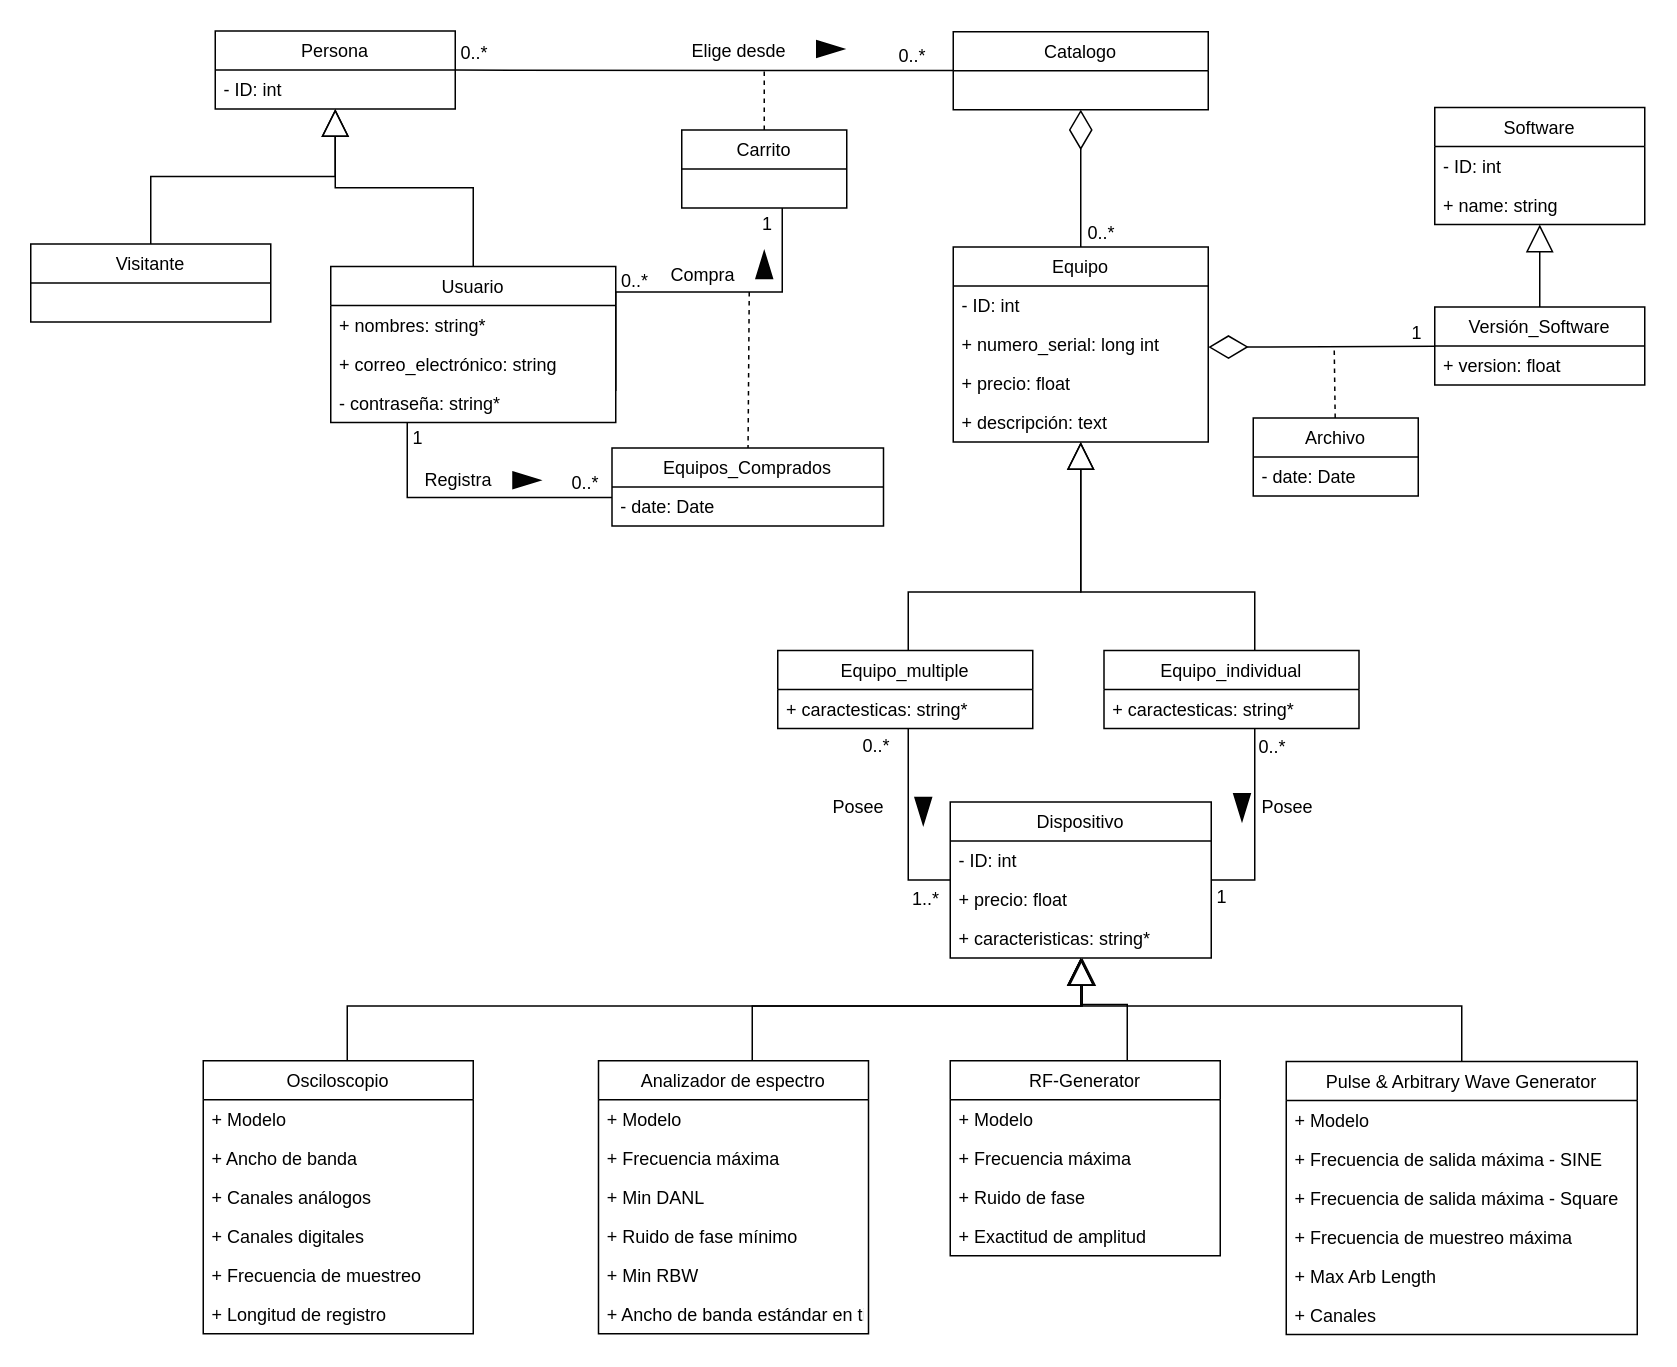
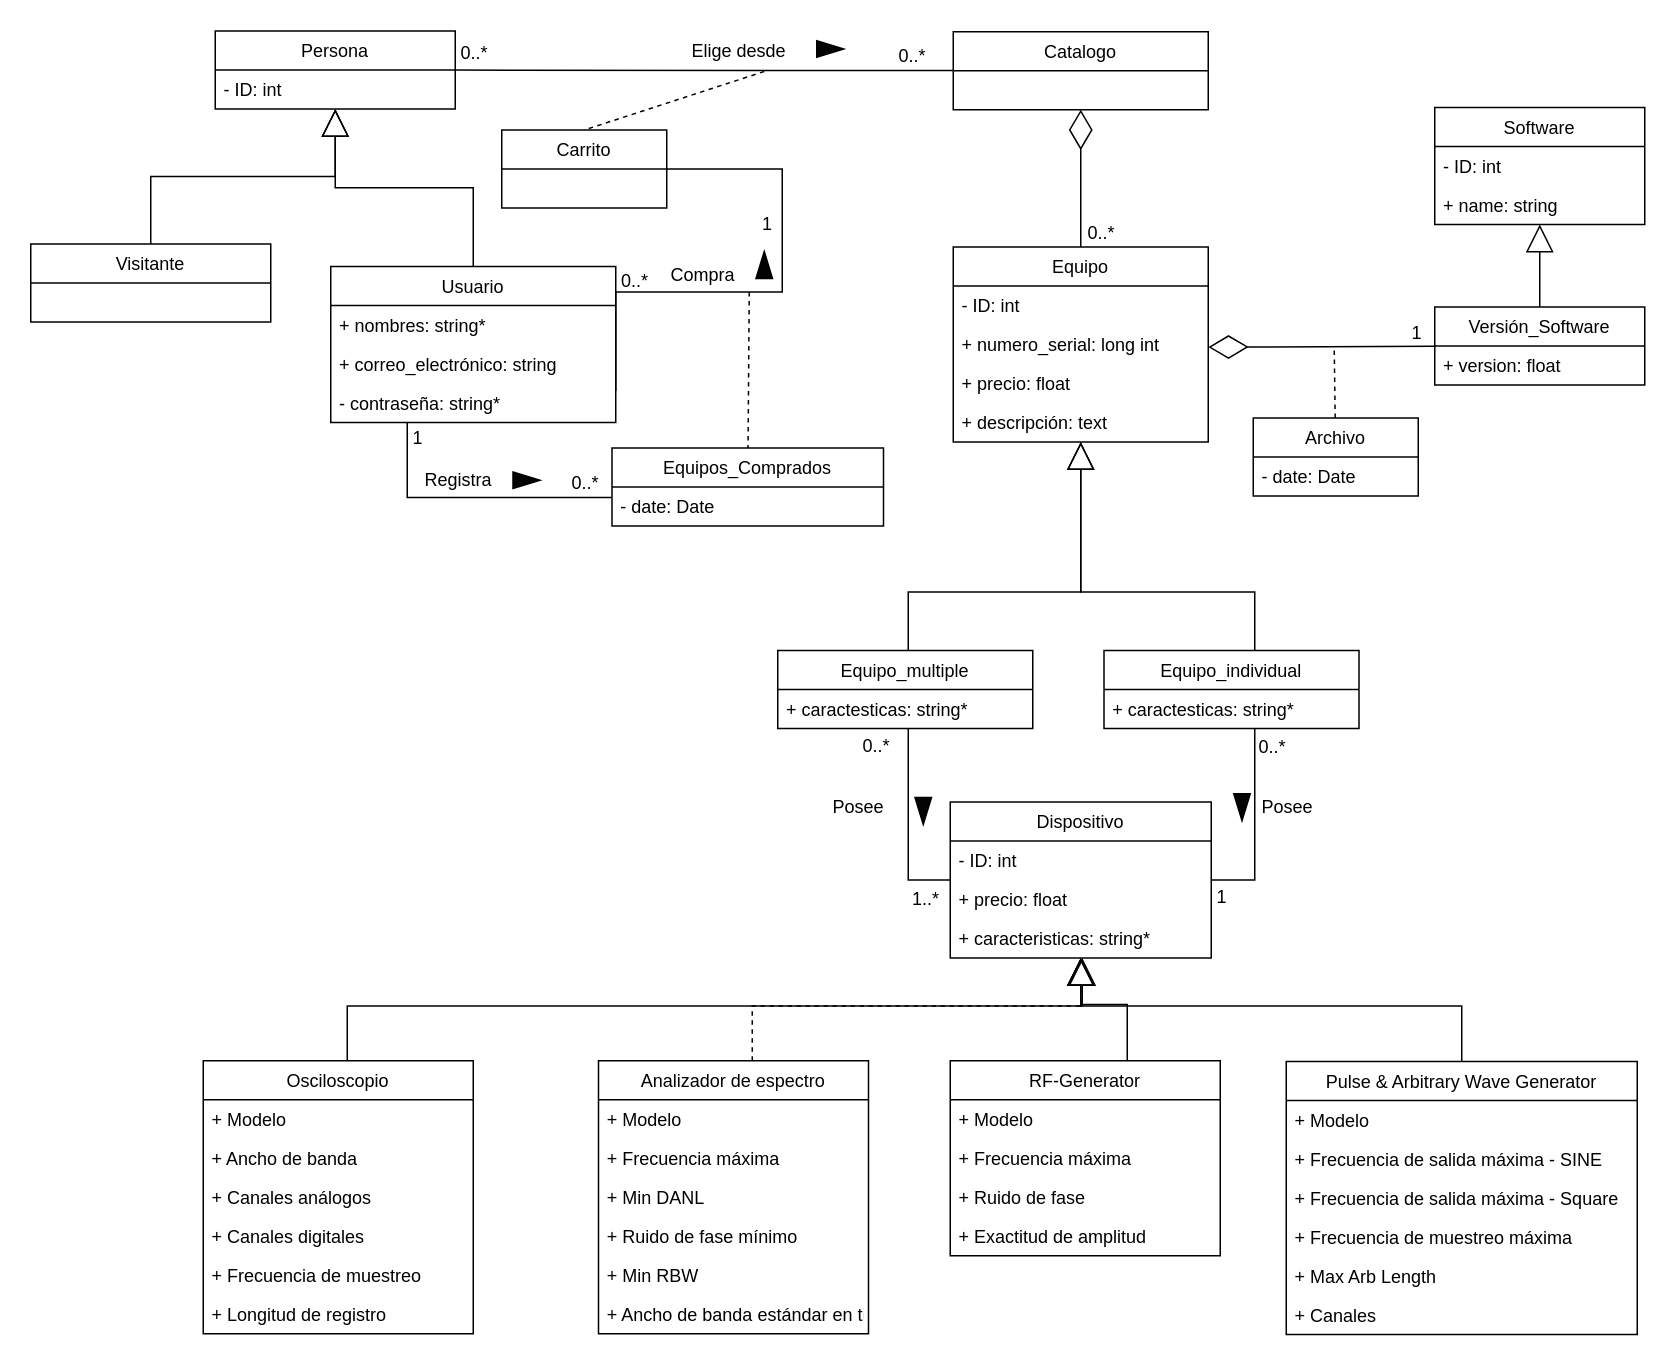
node "Carrito": moved (764, 169) -> (584, 169)
edge "Analizador de espectro" -> "Dispositivo": style solid -> dashed
